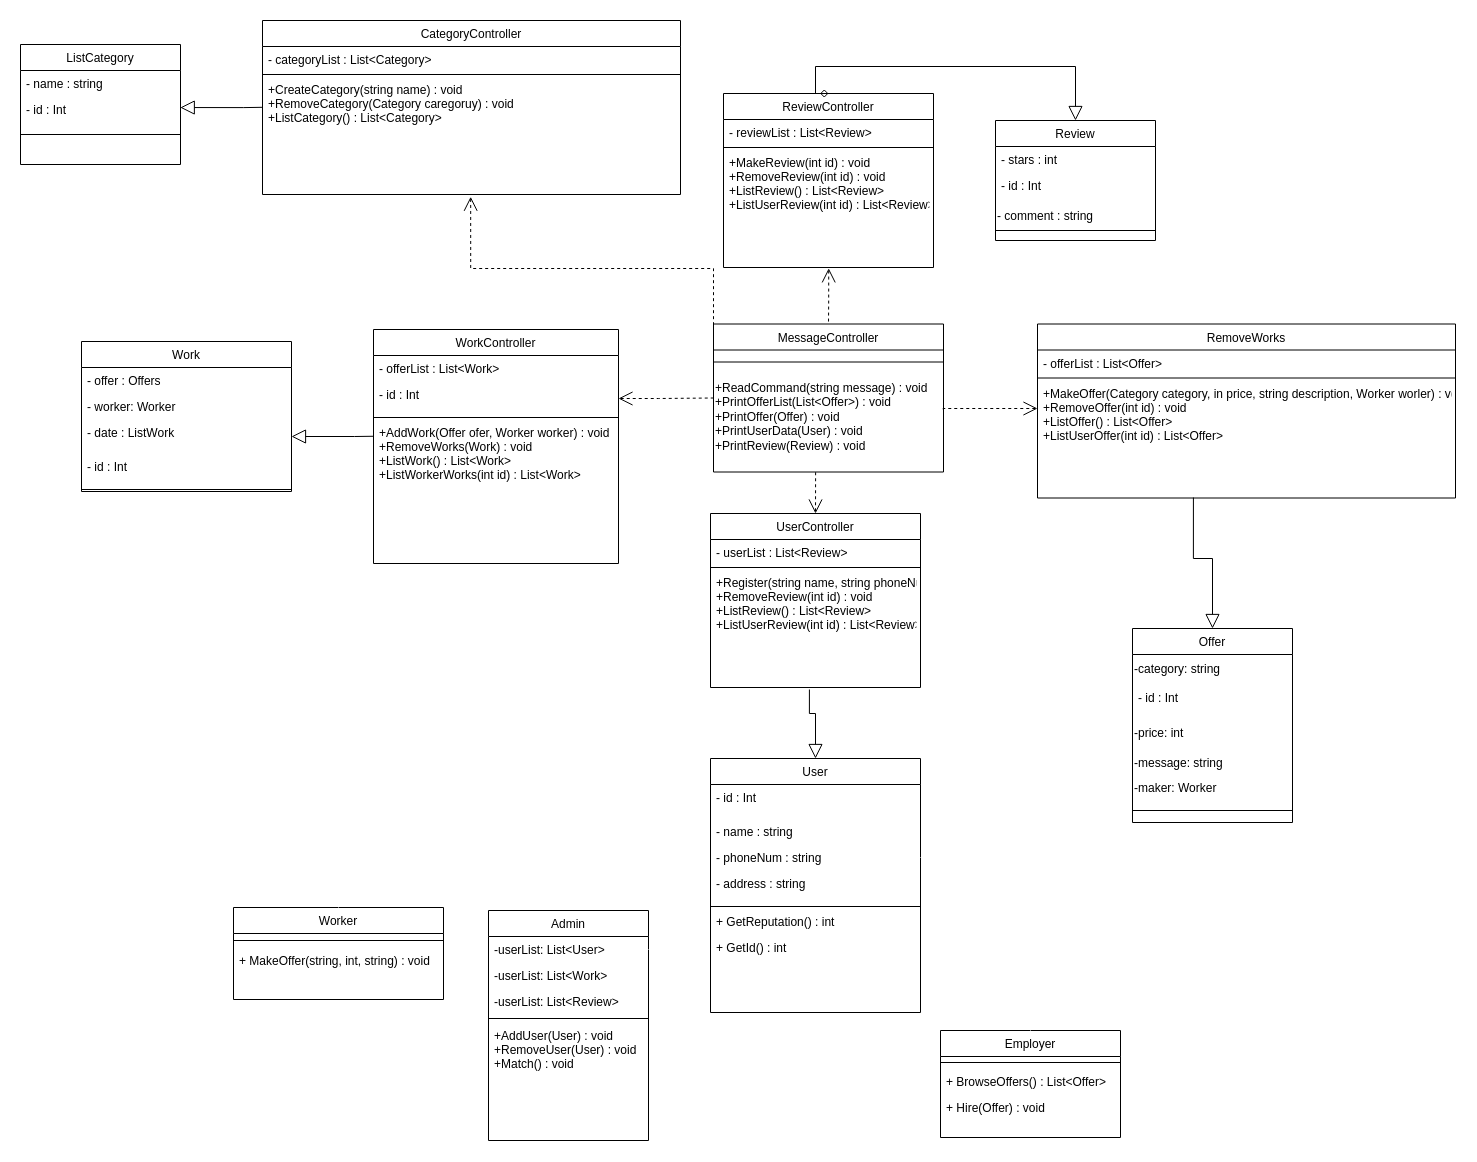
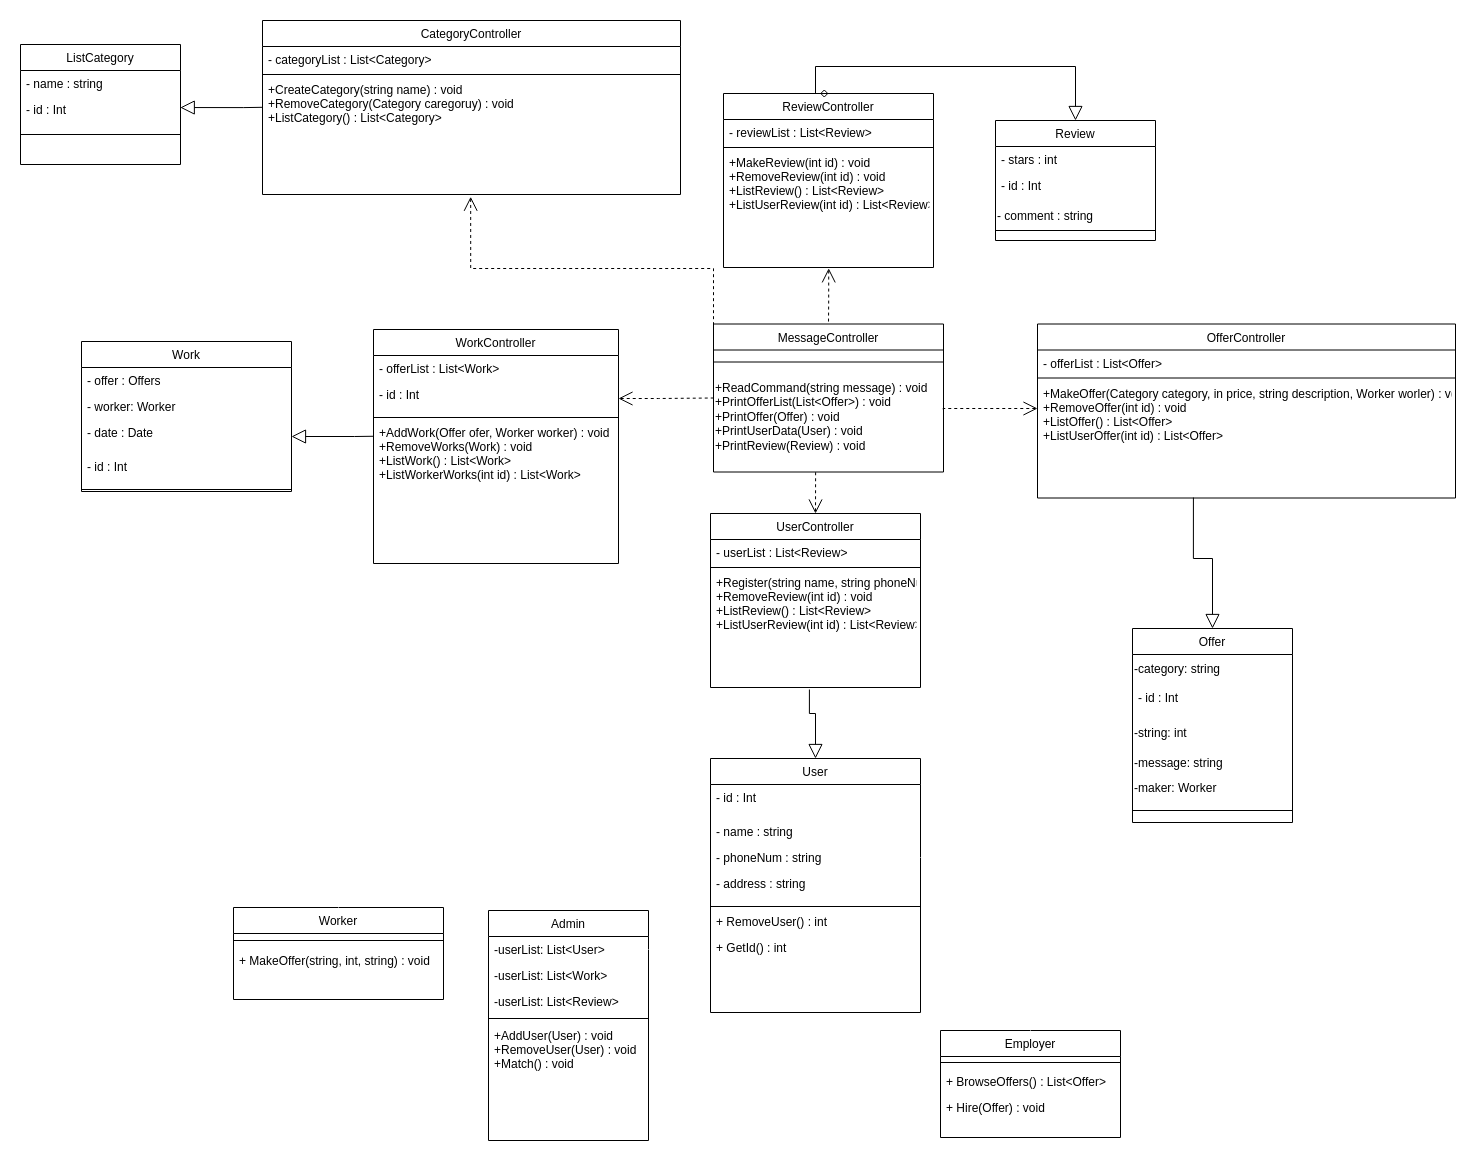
node "RemoveWorks": label "RemoveWorks" -> "OfferController"
node "- date : ListWork": label "- date : ListWork" -> "- date : Date"
node "-price: int": label "-price: int" -> "-string: int"
node "+ GetReputation() : int": label "+ GetReputation() : int" -> "+ RemoveUser() : int"
